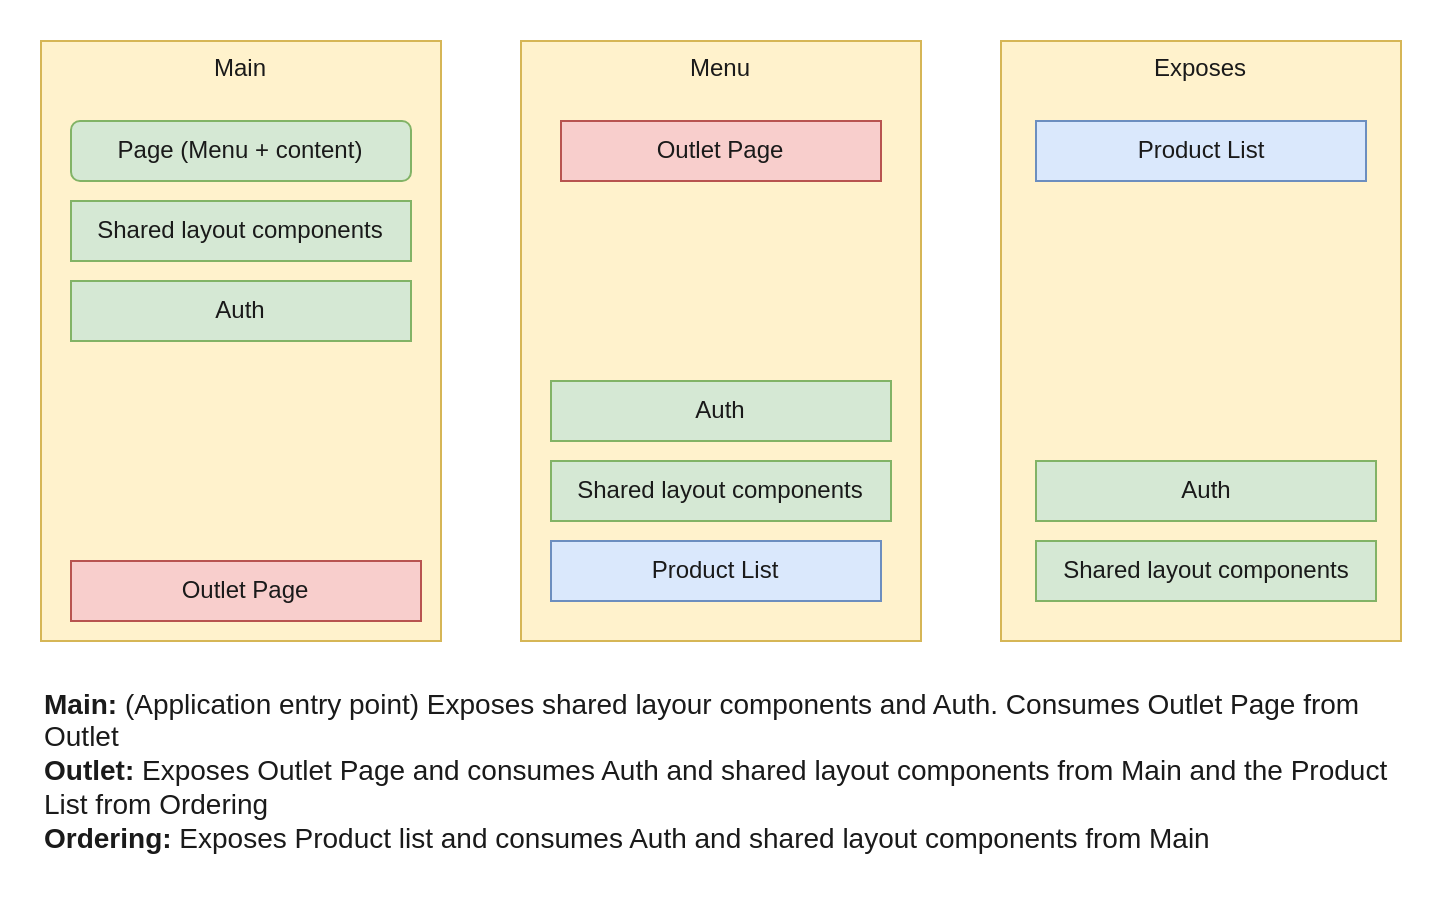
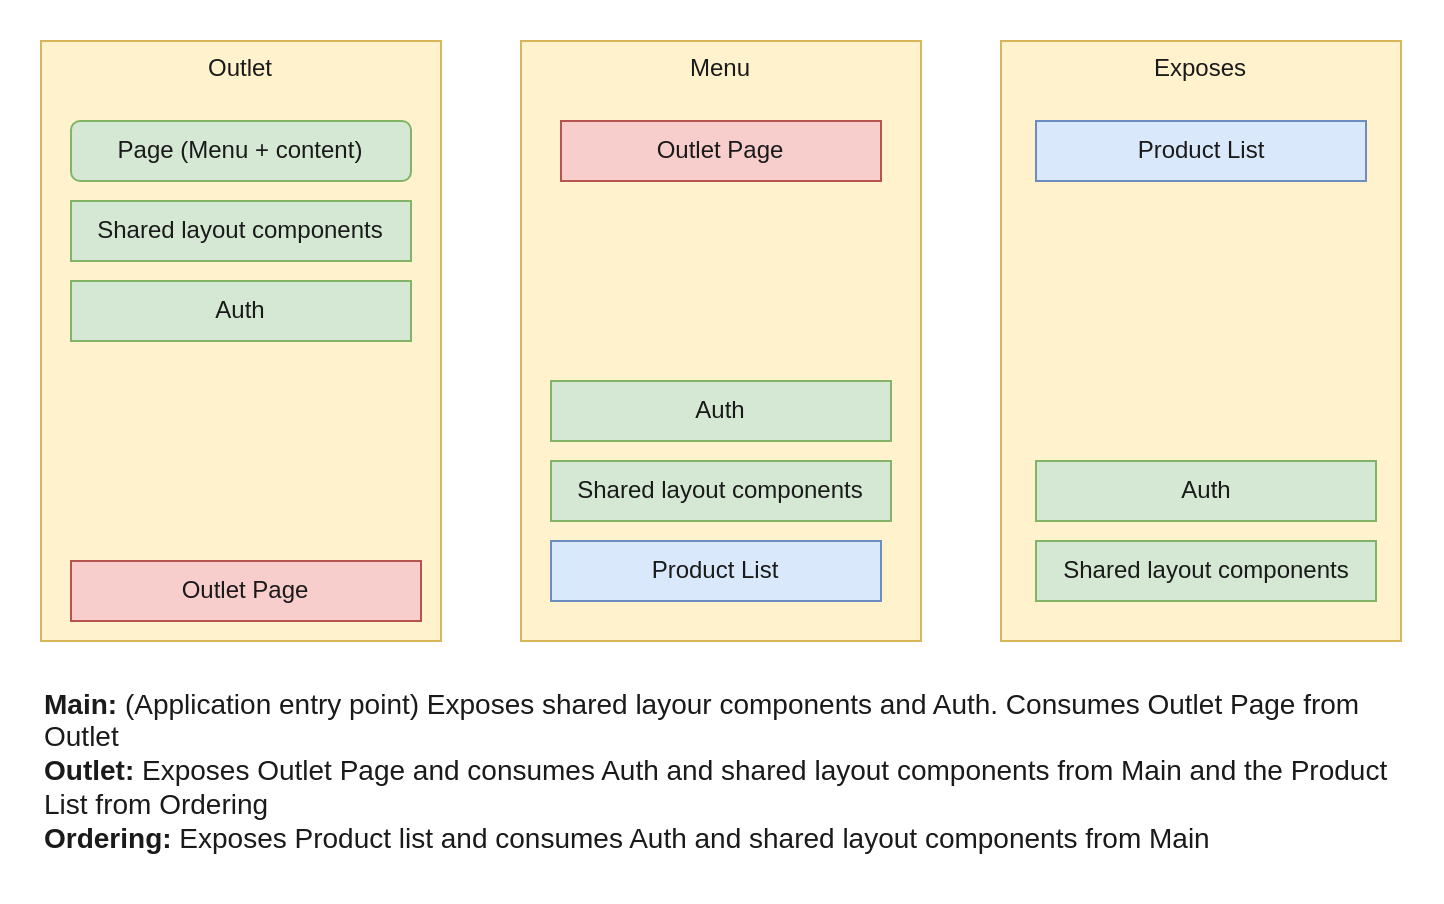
node "Main": label "Main" -> "Outlet"
